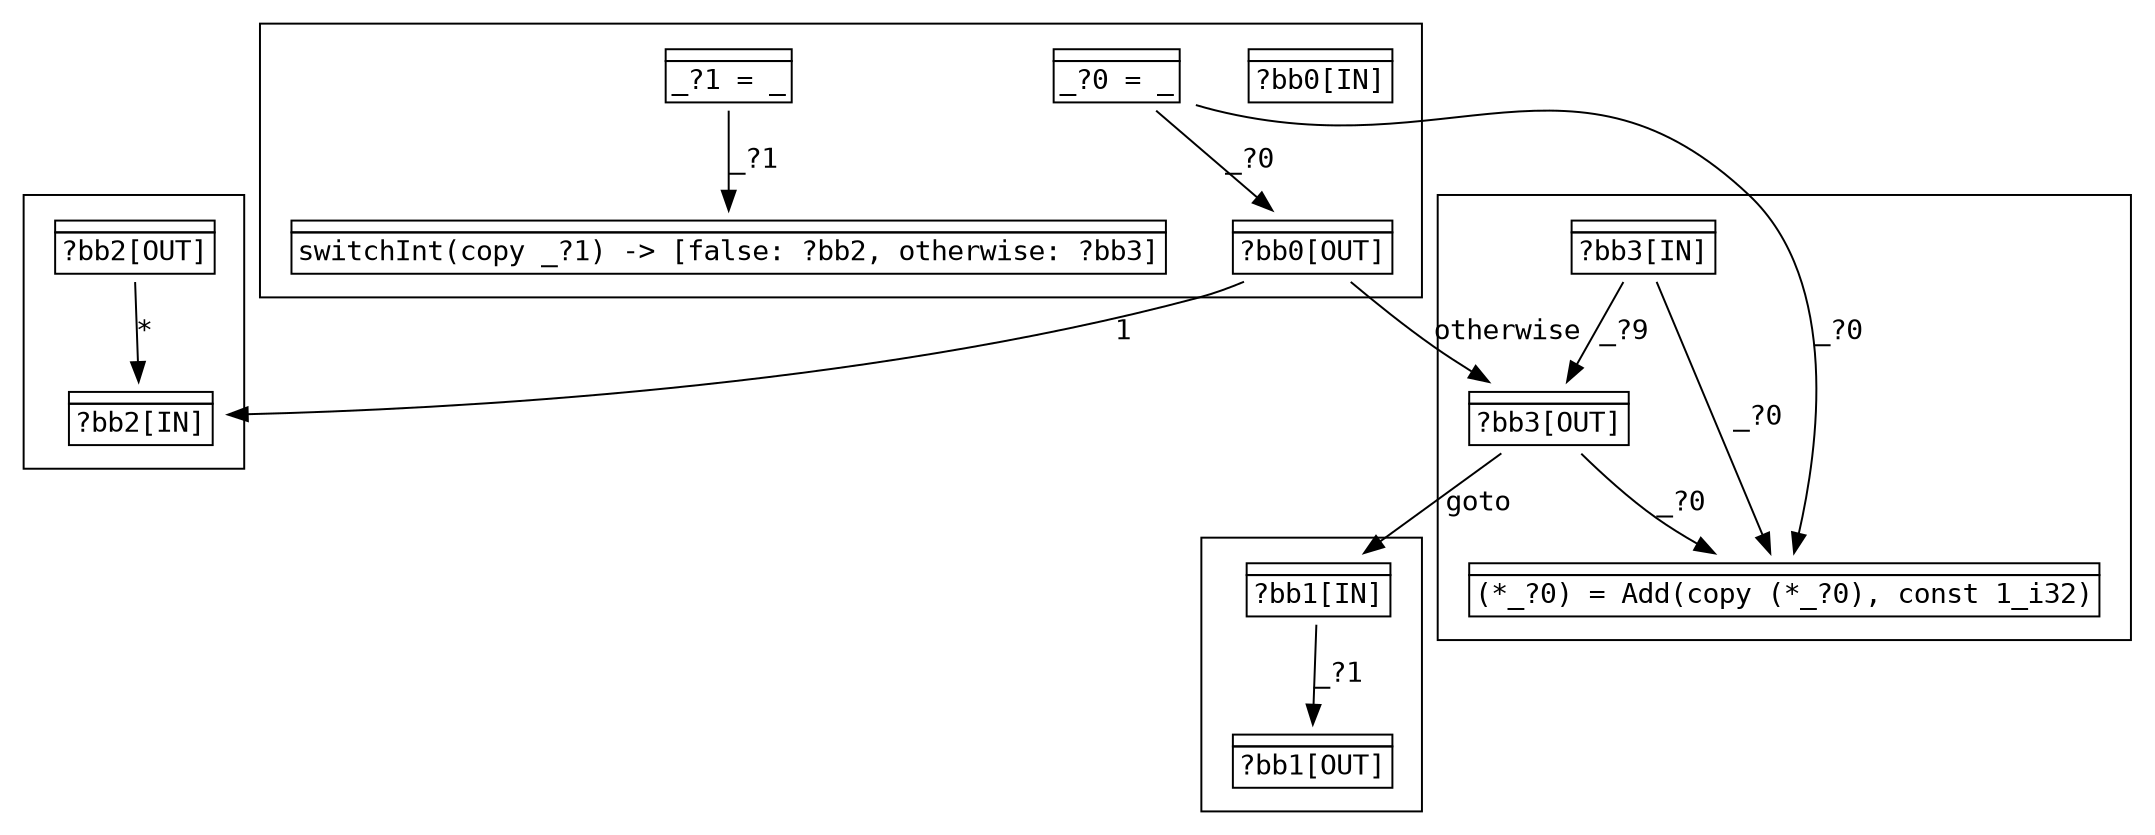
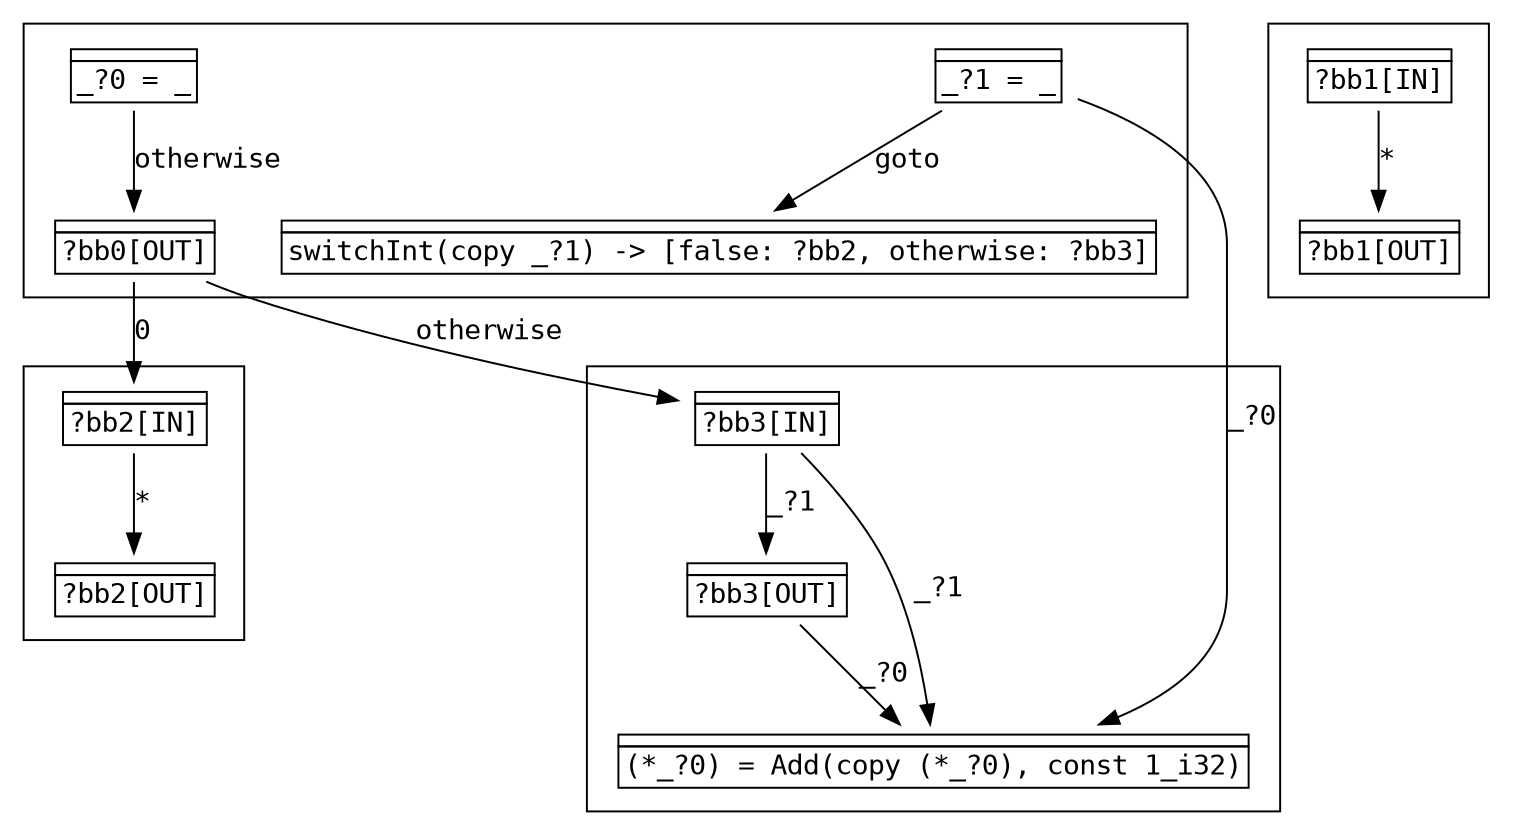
node "?bb0[IN]": removed
edge "_?0 = _" -> "(*_?0) = Add(copy (*_?0), const 1_i32)": now "_?1 = _" -> "(*_?0) = Add(copy (*_?0), const 1_i32)"
edge "_?1 = _" -> "switchInt(copy _?1) -> [false: ?bb2, otherwise: ?bb3]": label "_?1" -> "goto"
edge "_?0 = _" -> "?bb0[OUT]": label "_?0" -> "otherwise"
edge "?bb2[OUT]" -> "?bb2[IN]": reversed
edge "?bb0[OUT]" -> "?bb3[OUT]": now "?bb0[OUT]" -> "?bb3[IN]"
edge "?bb0[OUT]" -> "?bb2[IN]": label "1" -> "0"
edge "?bb3[IN]" -> "?bb3[OUT]": label "_?9" -> "_?1"
edge "?bb3[IN]" -> "(*_?0) = Add(copy (*_?0), const 1_i32)": label "_?0" -> "_?1"
edge "?bb3[OUT]" -> "?bb1[IN]": removed, label "goto"
edge "?bb1[IN]" -> "?bb1[OUT]": label "_?1" -> "*"
